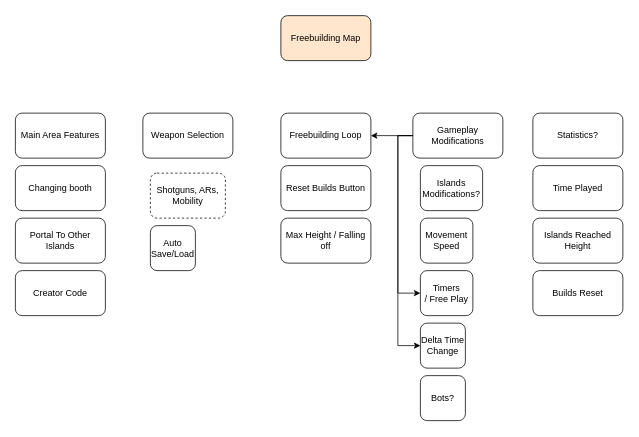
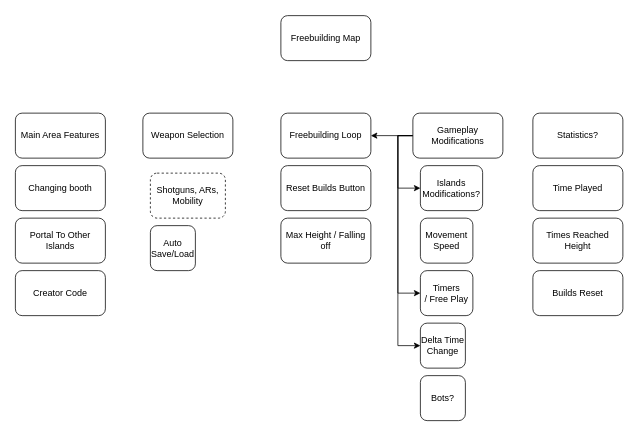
node "Freebuilding Map": fillcolor #ffe6cc -> #ffffff
edge "Gameplay Modifications" -> "Islands Modifications?": added
node "Islands Reached Height": label "Islands Reached Height" -> "Times Reached Height"
